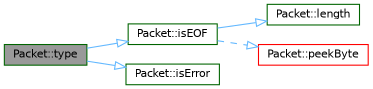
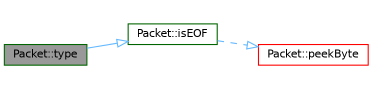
node "Packet::length": removed
node "Packet::isError": removed
